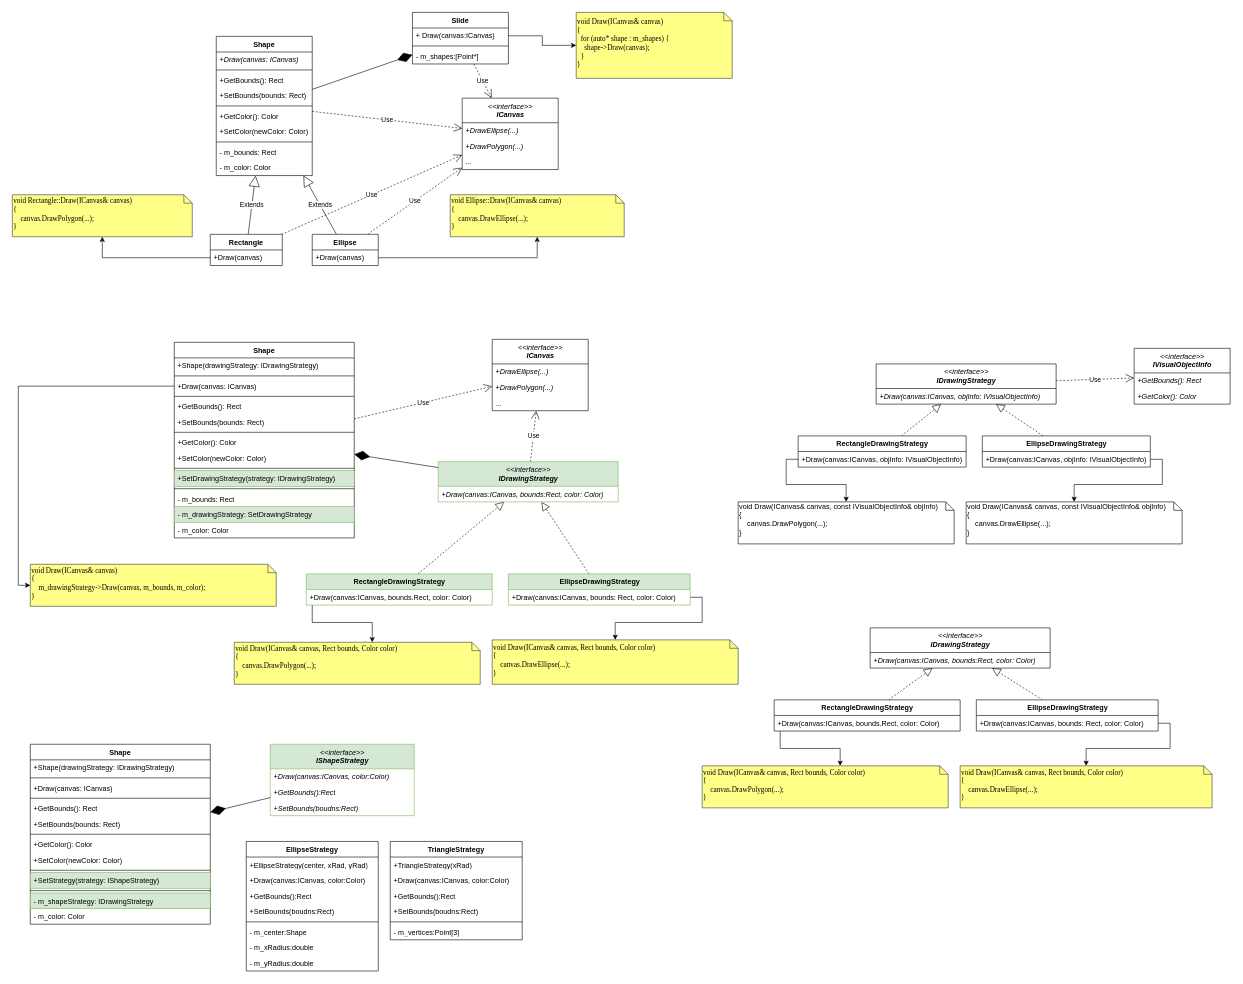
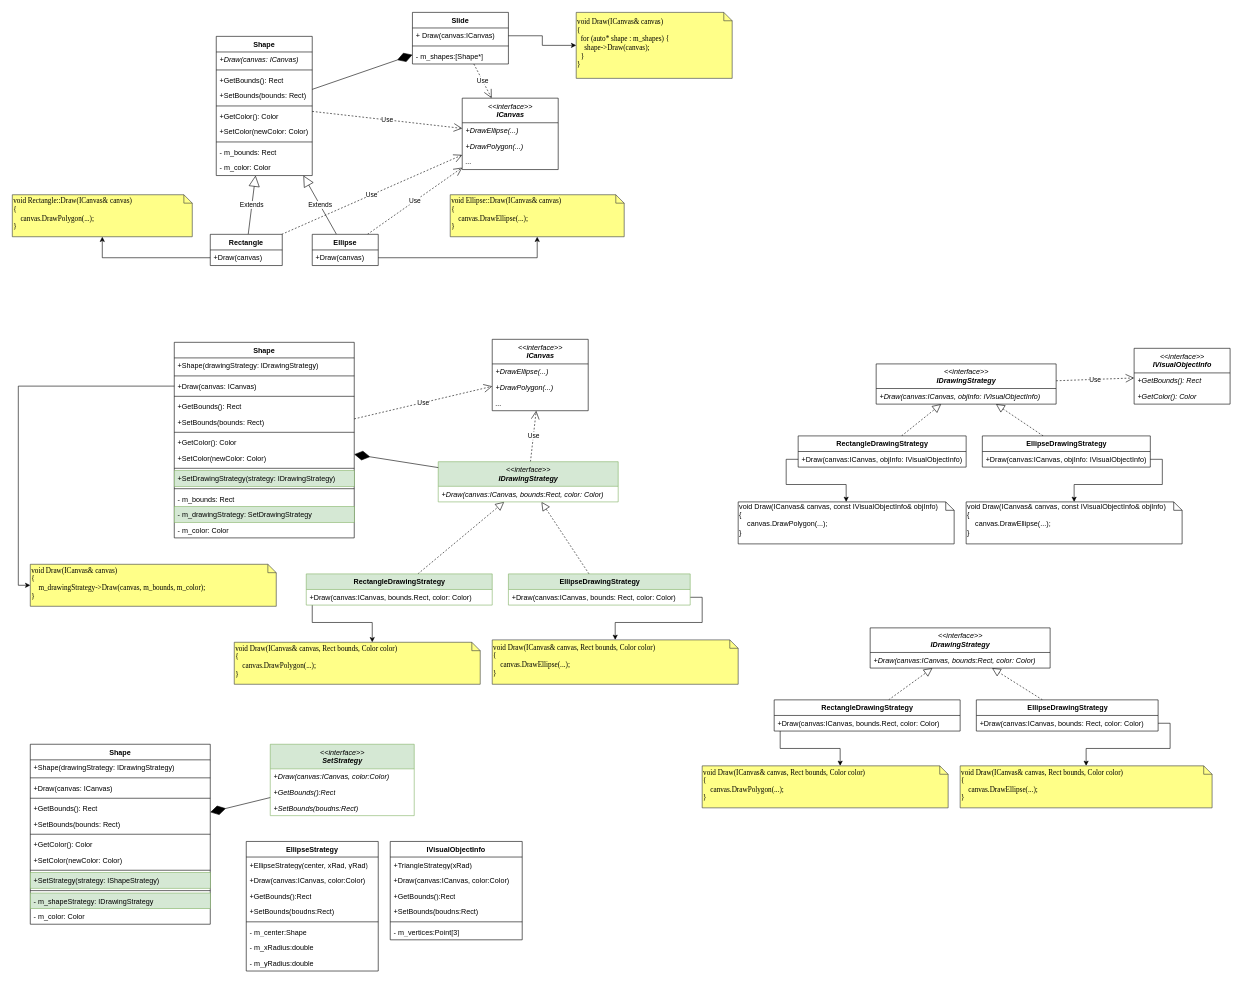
node "- m_shapes:[Point*]": label "- m_shapes:[Point*]" -> "- m_shapes:[Shape*]"
node "<<interface>> IShapeStrategy": label "<<interface>> IShapeStrategy" -> "<<interface>> SetStrategy"
node "TriangleStrategy": label "TriangleStrategy" -> "IVisualObjectInfo"
